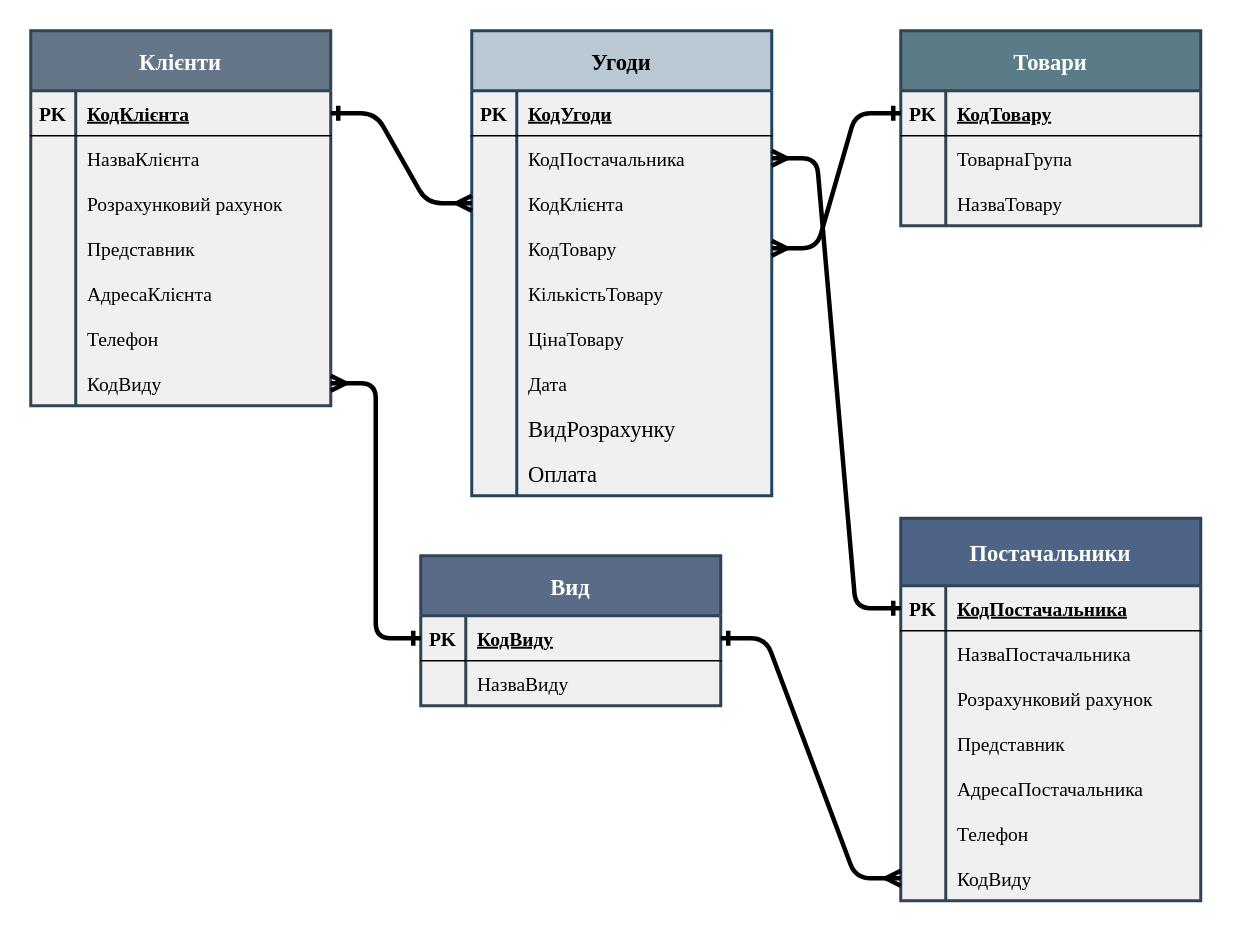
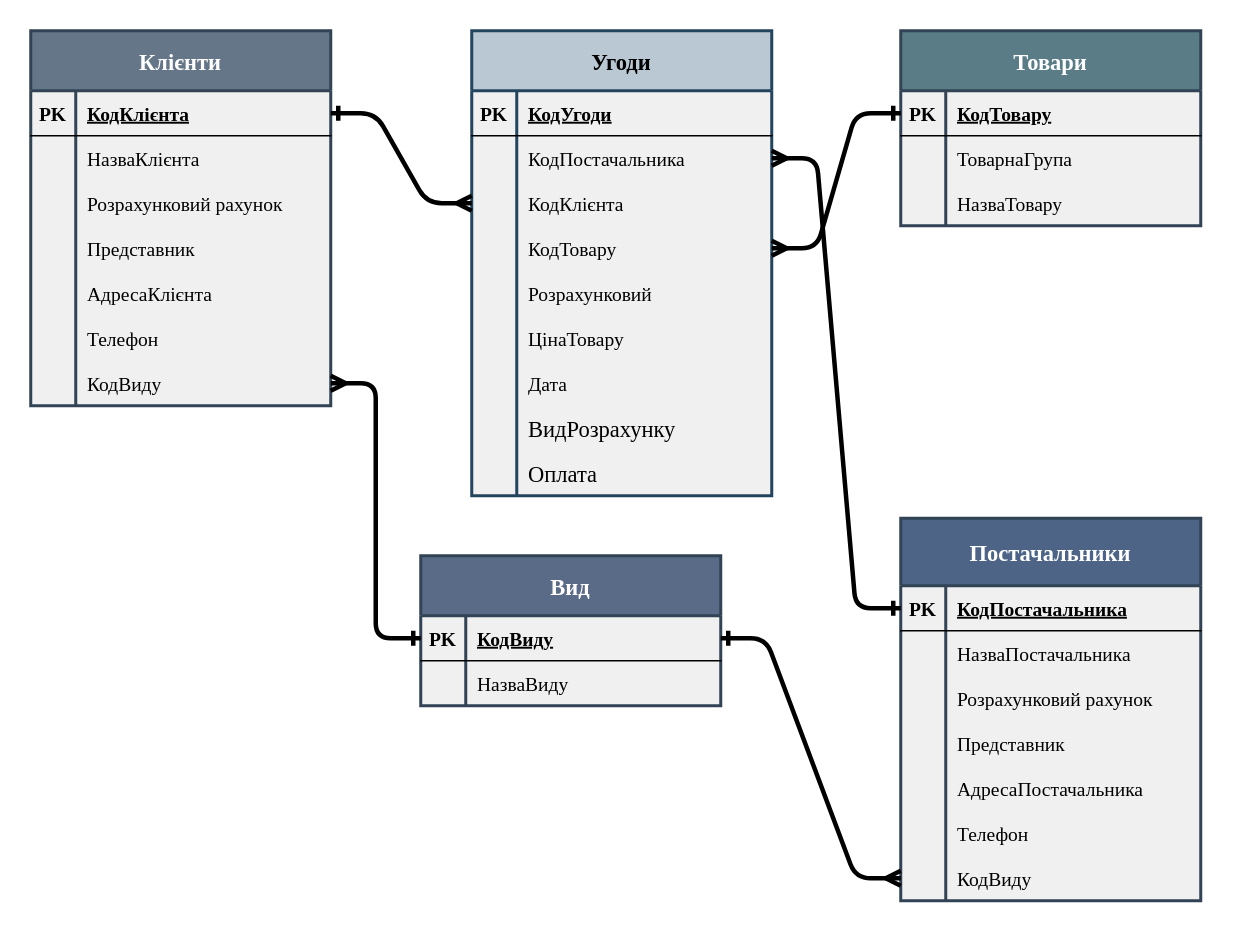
node "КількістьТовару": label "КількістьТовару" -> "Розрахунковий"
